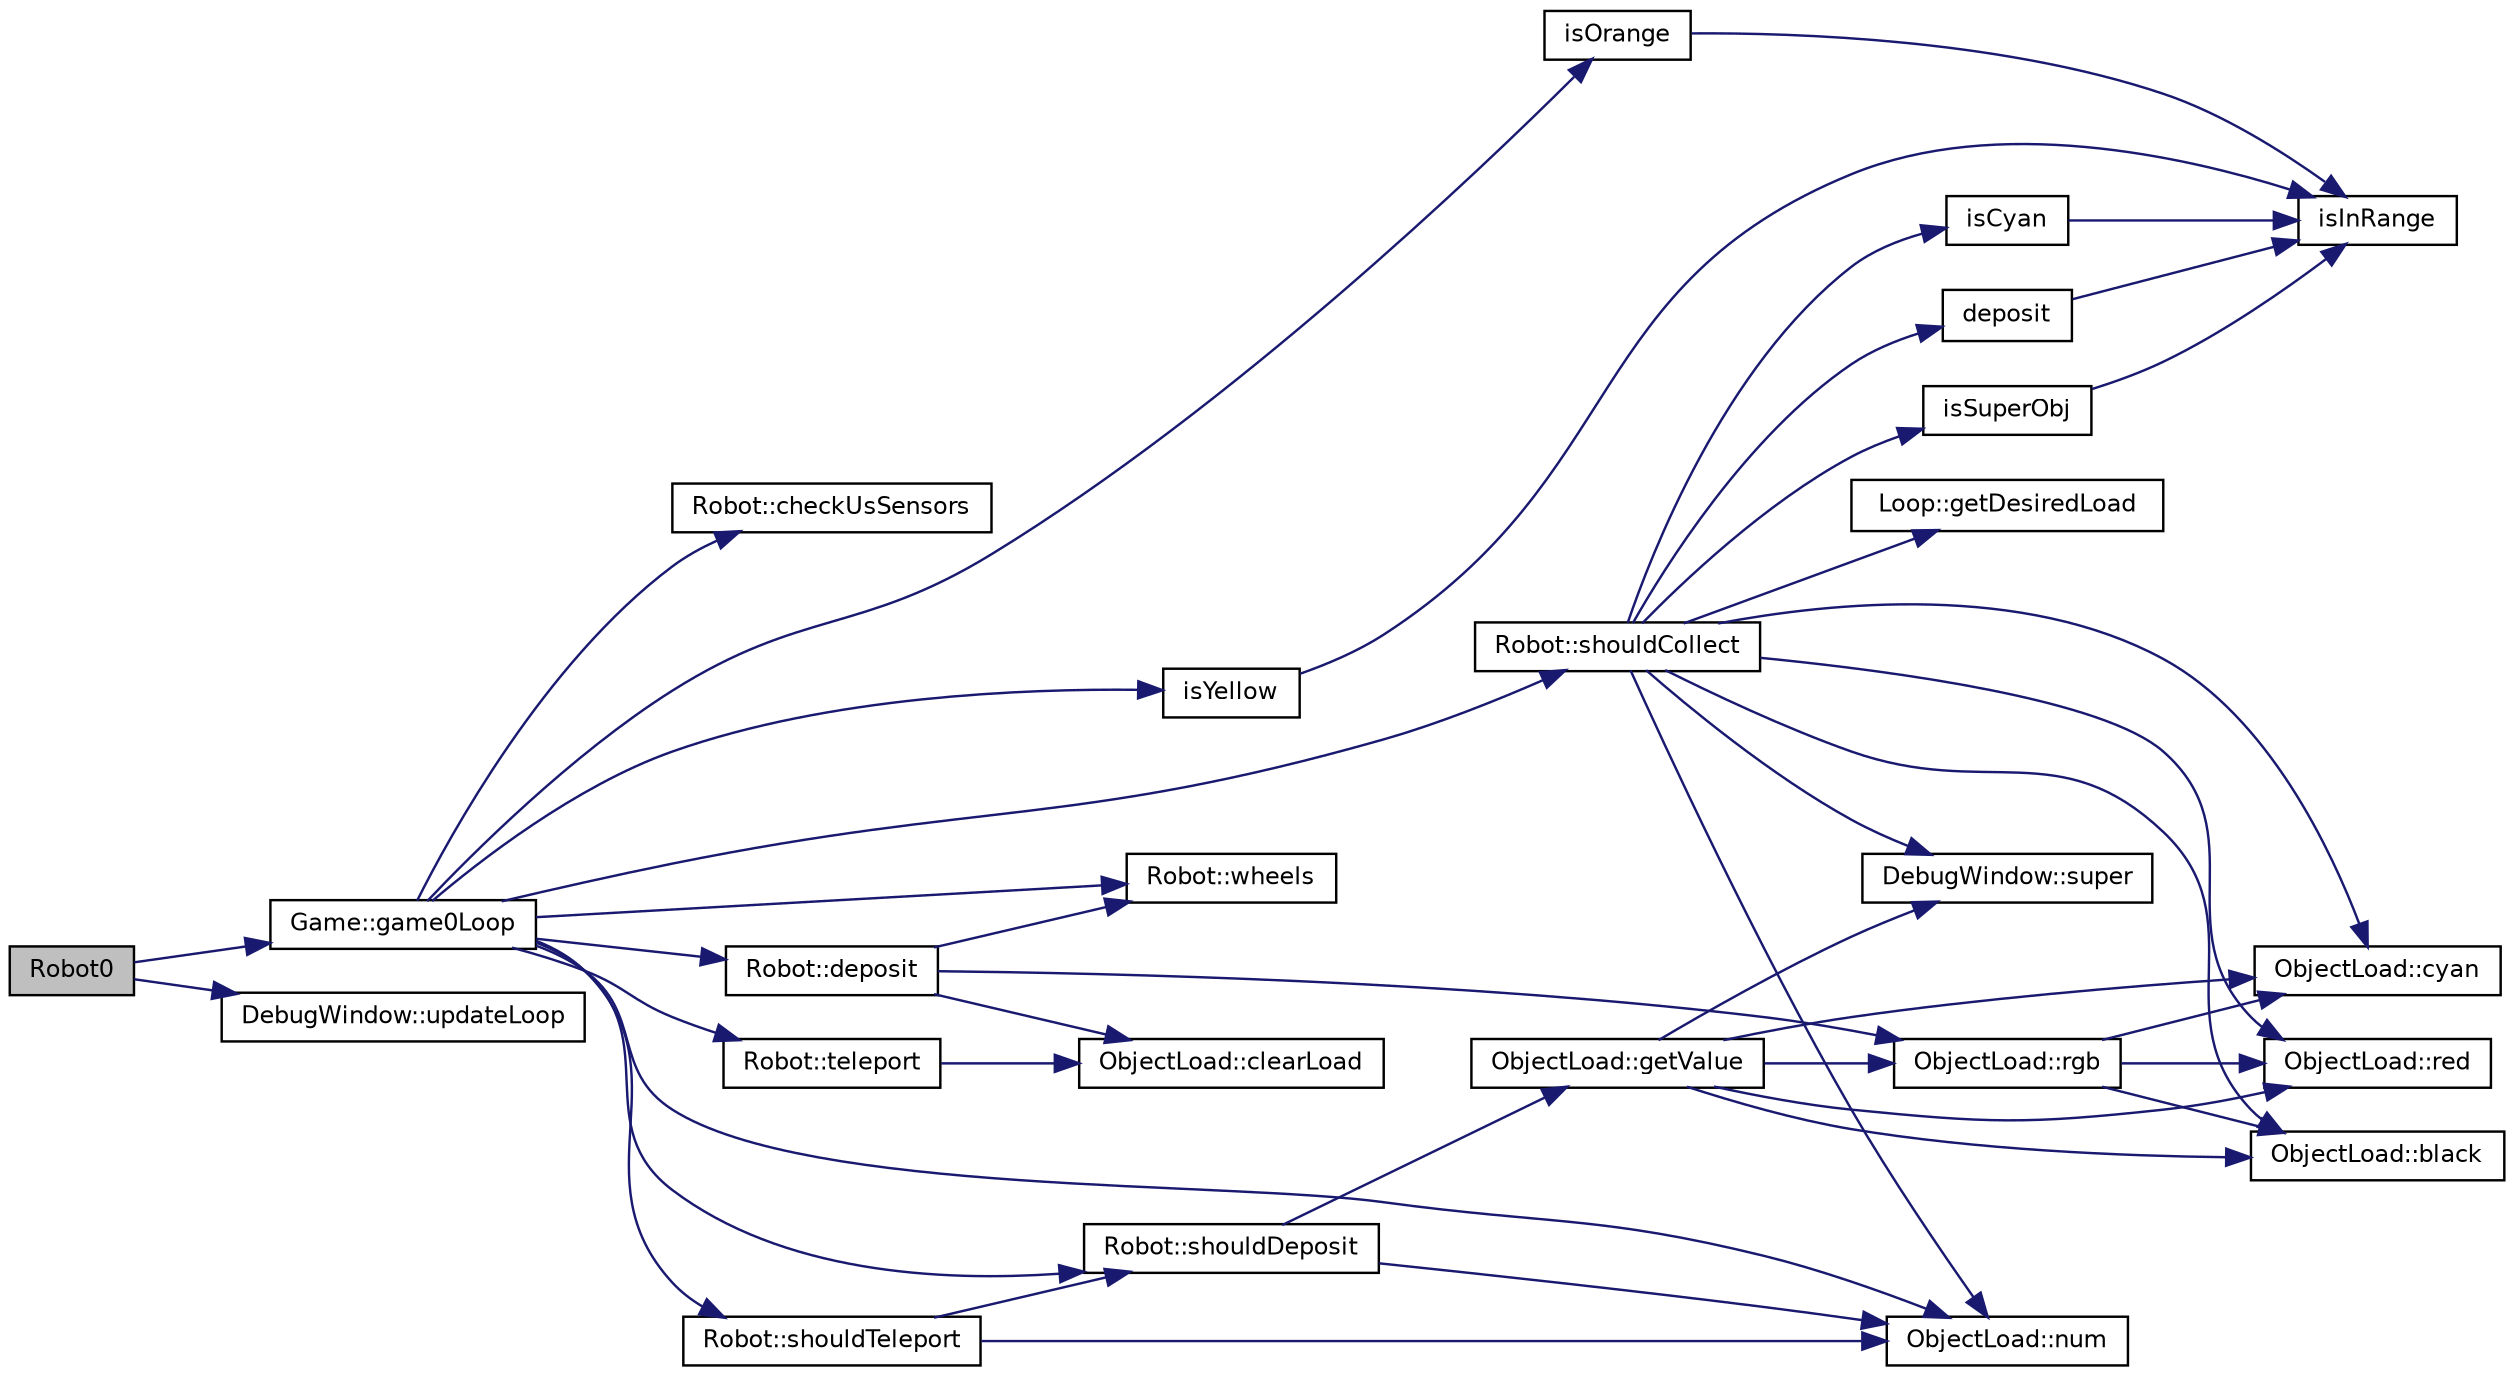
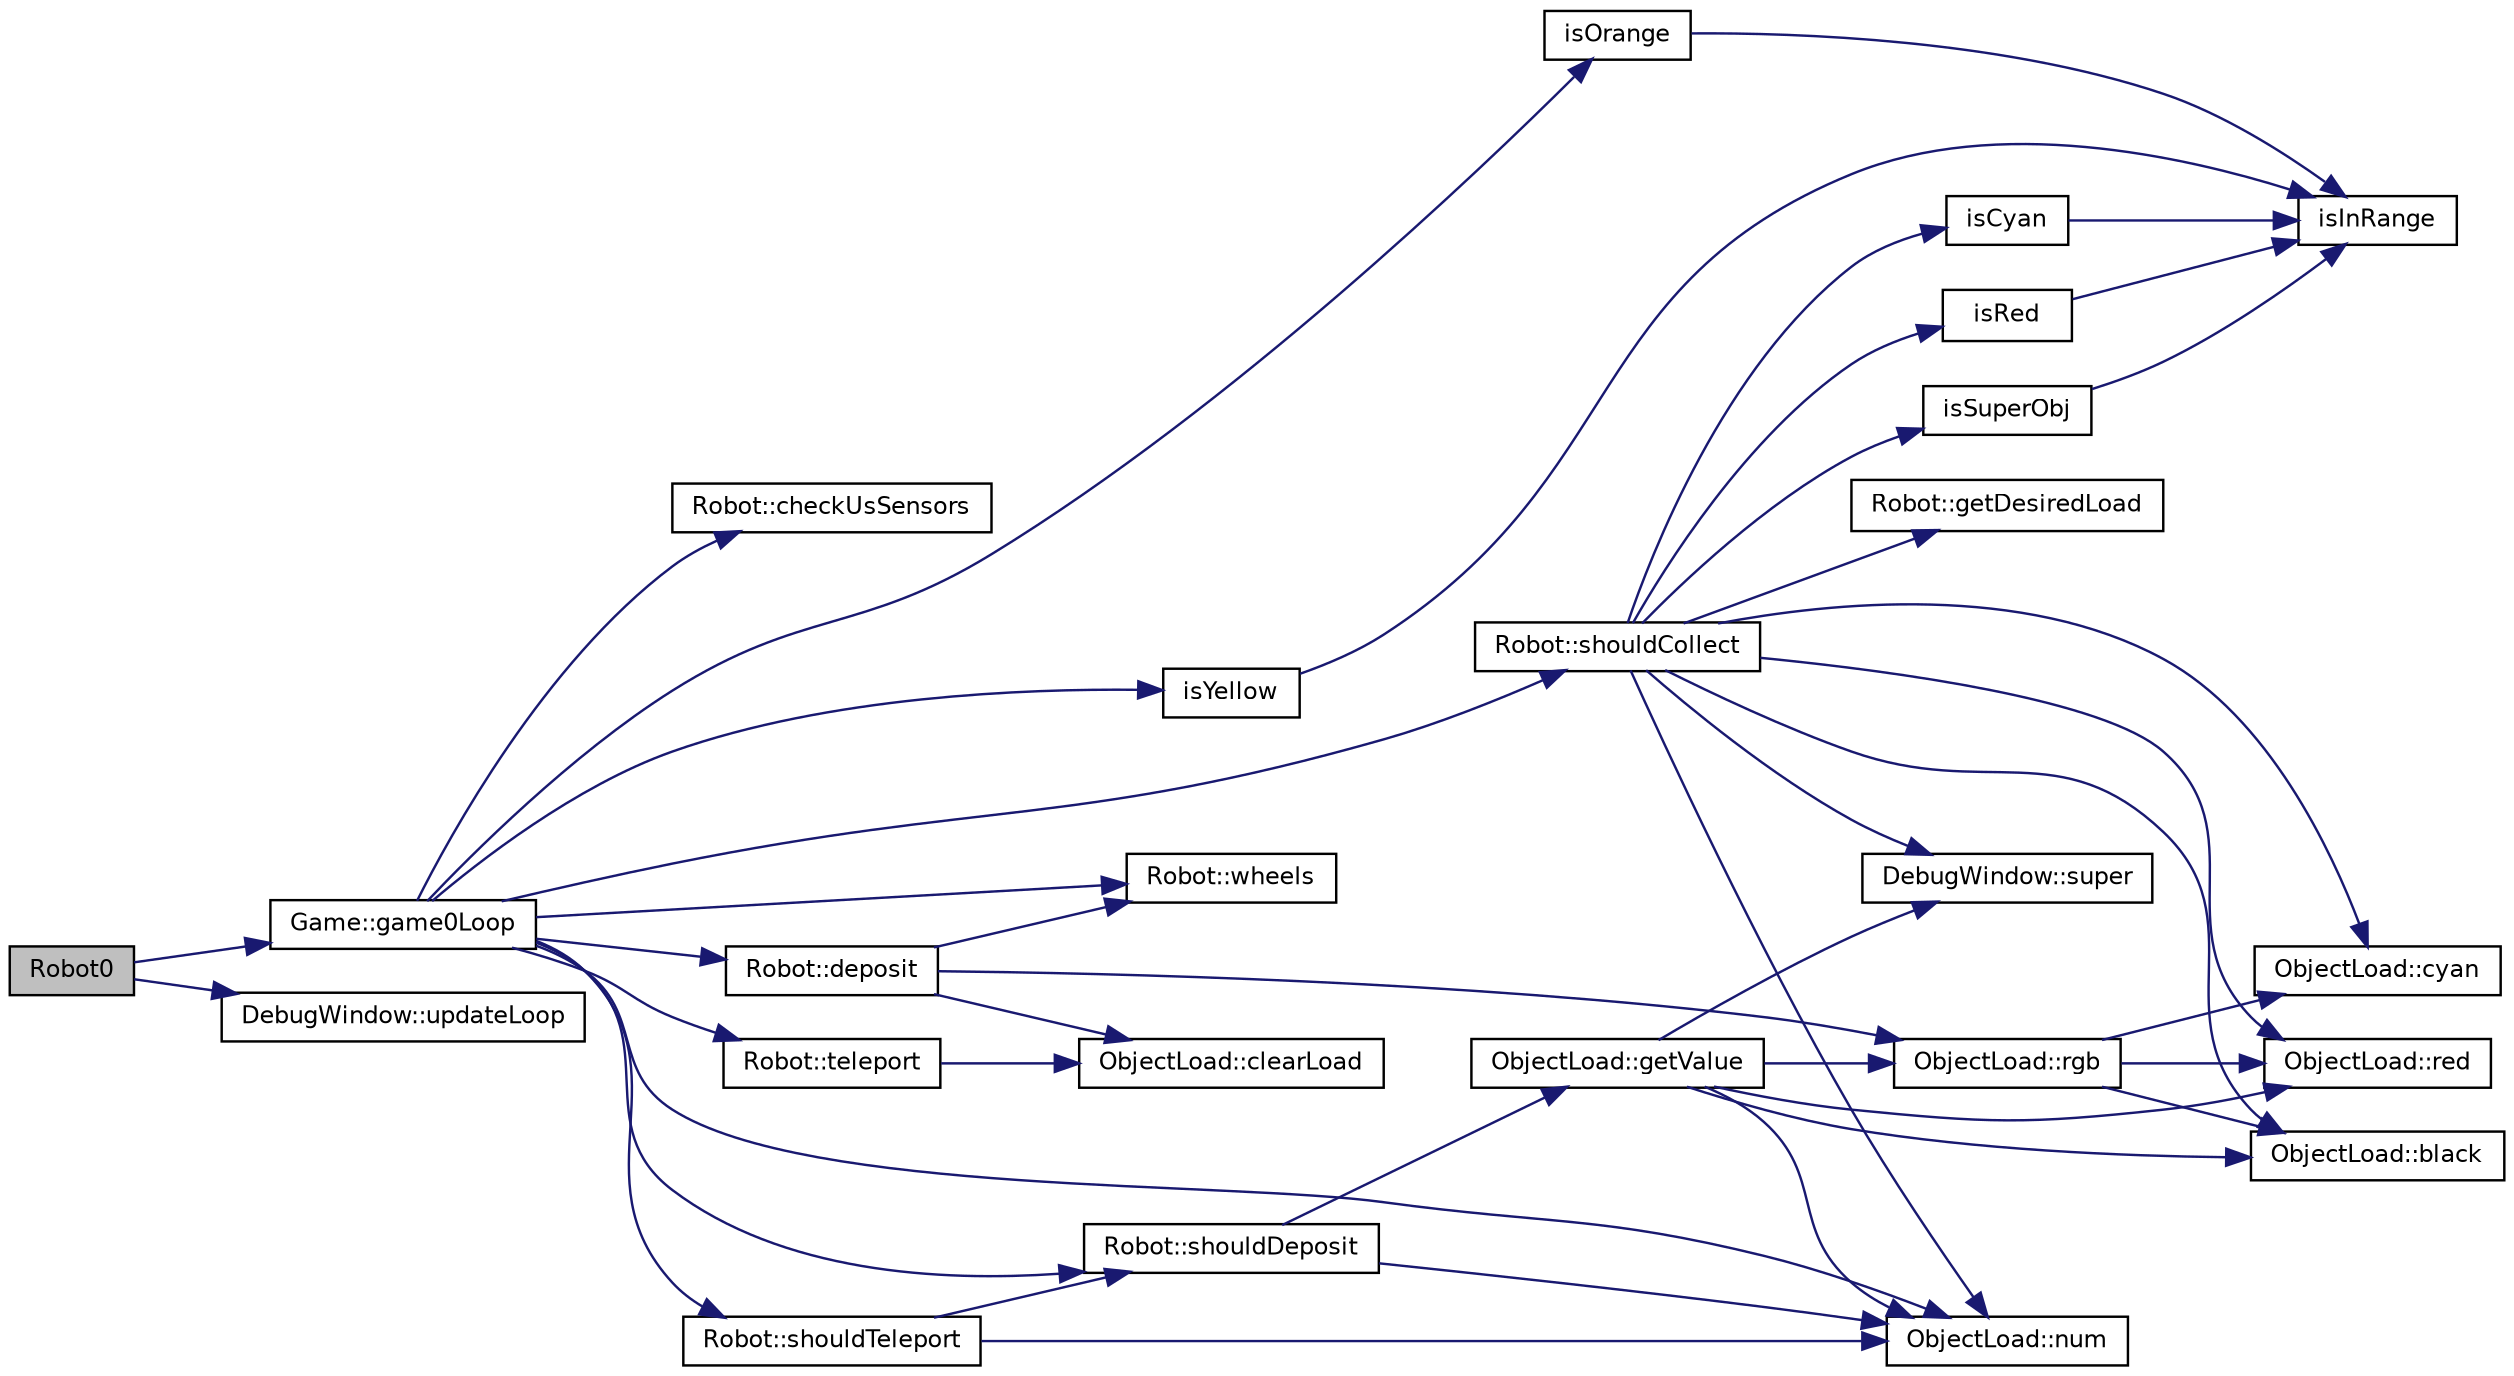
node "deposit": label "deposit" -> "isRed"
node "Loop::getDesiredLoad": label "Loop::getDesiredLoad" -> "Robot::getDesiredLoad"
edge "ObjectLoad::getValue" -> "ObjectLoad::cyan": now "ObjectLoad::getValue" -> "ObjectLoad::num"
